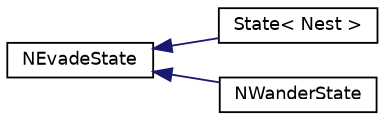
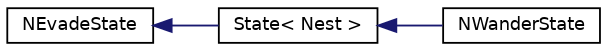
edge "NWanderState" -> "NEvadeState": now "NWanderState" -> "State< Nest >"
